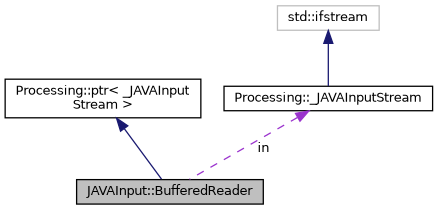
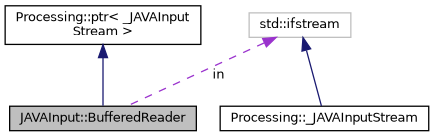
edge "JAVAInput::BufferedReader" -> "Processing::_JAVAInputStream": now "JAVAInput::BufferedReader" -> "std::ifstream"
